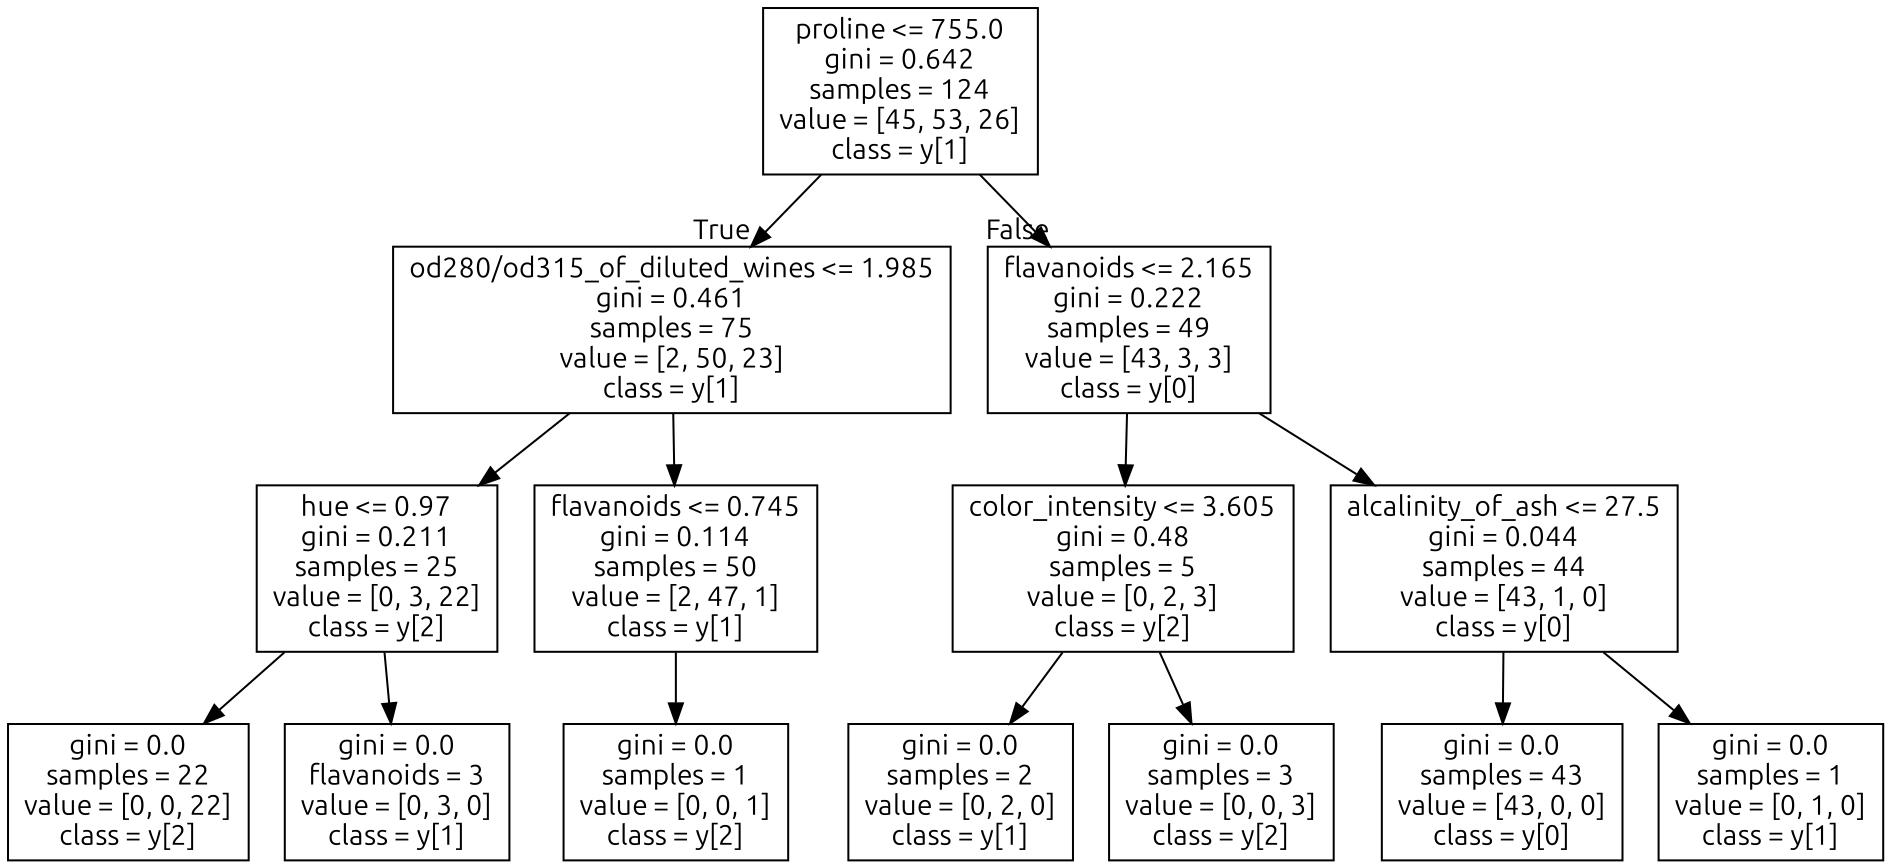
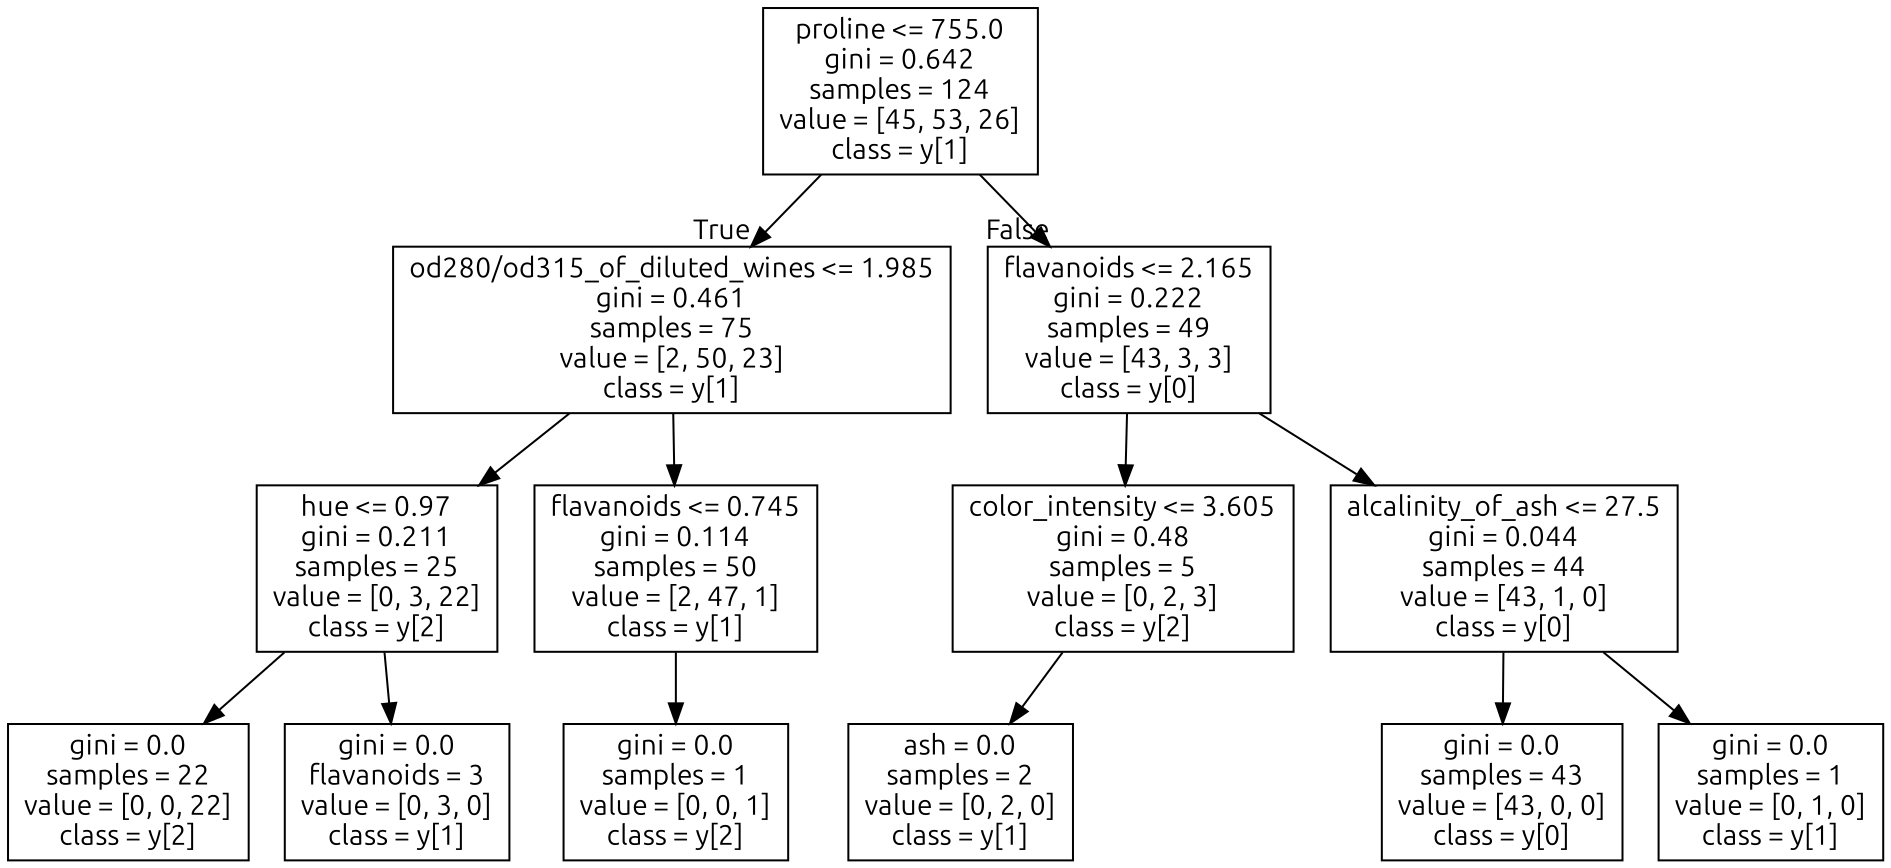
node "gini = 0.0 samples = 2 value = [0, 2, 0] class = y[1]": label "gini = 0.0 samples = 2 value = [0, 2, 0] class = y[1]" -> "ash = 0.0 samples = 2 value = [0, 2, 0] class = y[1]"
node "gini = 0.0 samples = 3 value = [0, 0, 3] class = y[2]": removed
